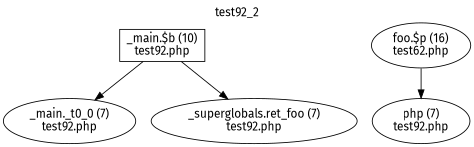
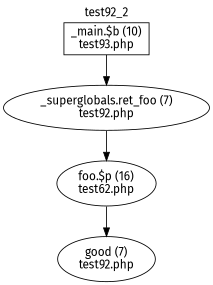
node "_main.$b (10) test92.php": label "_main.$b (10) test92.php" -> "_main.$b (10) test93.php"
node "_main._t0_0 (7) test92.php": removed
node "php (7) test92.php": label "php (7) test92.php" -> "good (7) test92.php"
edge "_superglobals.ret_foo (7) test92.php" -> "foo.$p (16) test62.php": added
